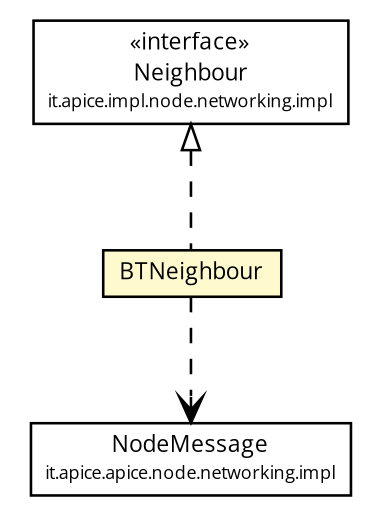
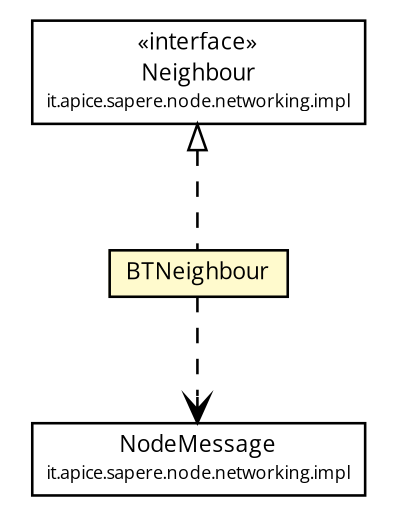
node "Neighbour": text "it.apice.impl.node.networking.impl" -> "it.apice.sapere.node.networking.impl"
node "NodeMessage": text "it.apice.apice.node.networking.impl" -> "it.apice.sapere.node.networking.impl"
